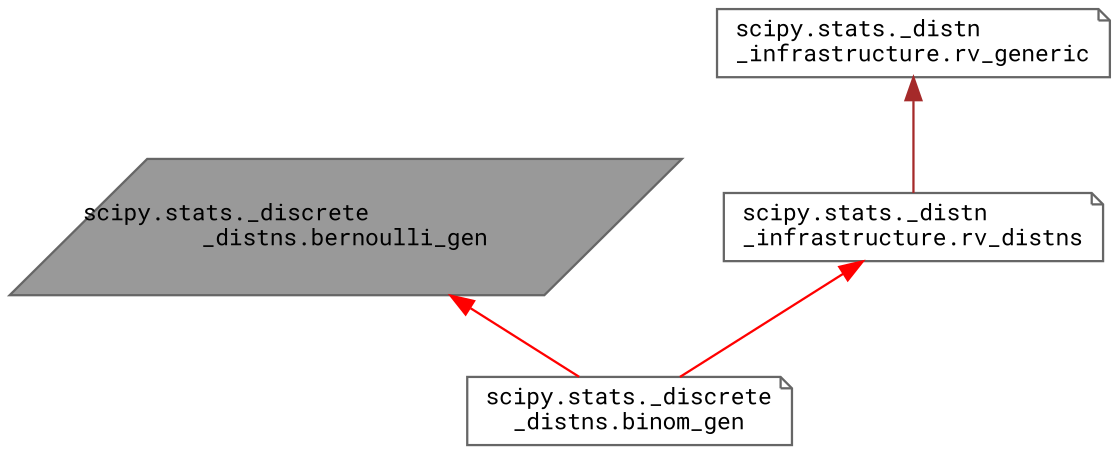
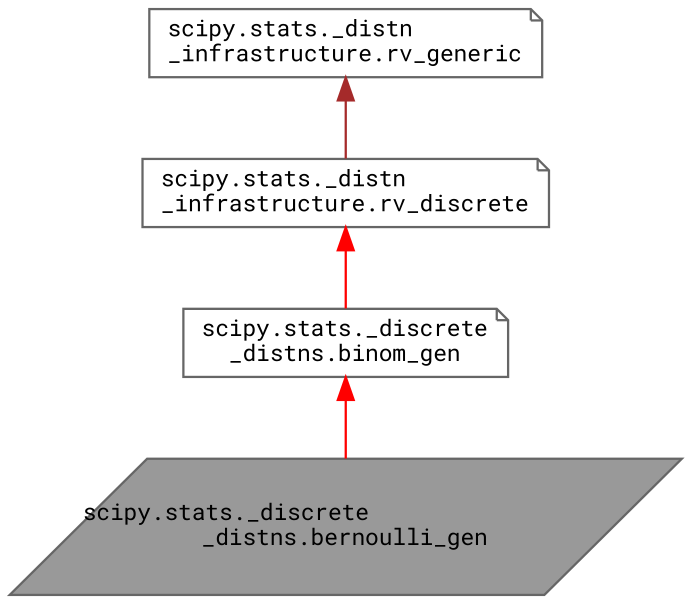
node "scipy.stats._distn _infrastructure.rv_distns": label "scipy.stats._distn _infrastructure.rv_distns" -> "scipy.stats._distn _infrastructure.rv_discrete"
edge "scipy.stats._discrete _distns.binom_gen" -> "scipy.stats._discrete _distns.bernoulli_gen": reversed
